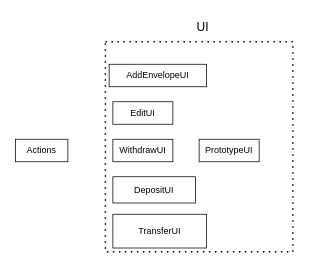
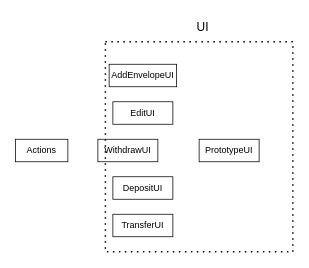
node "AddEnvelopeUI": size 98x23 -> 68x23
node "WithdrawUI": moved (143, 150) -> (128, 150)
node "DepositUI": size 83x26 -> 60x23
node "TransferUI": size 94x34 -> 60x23
